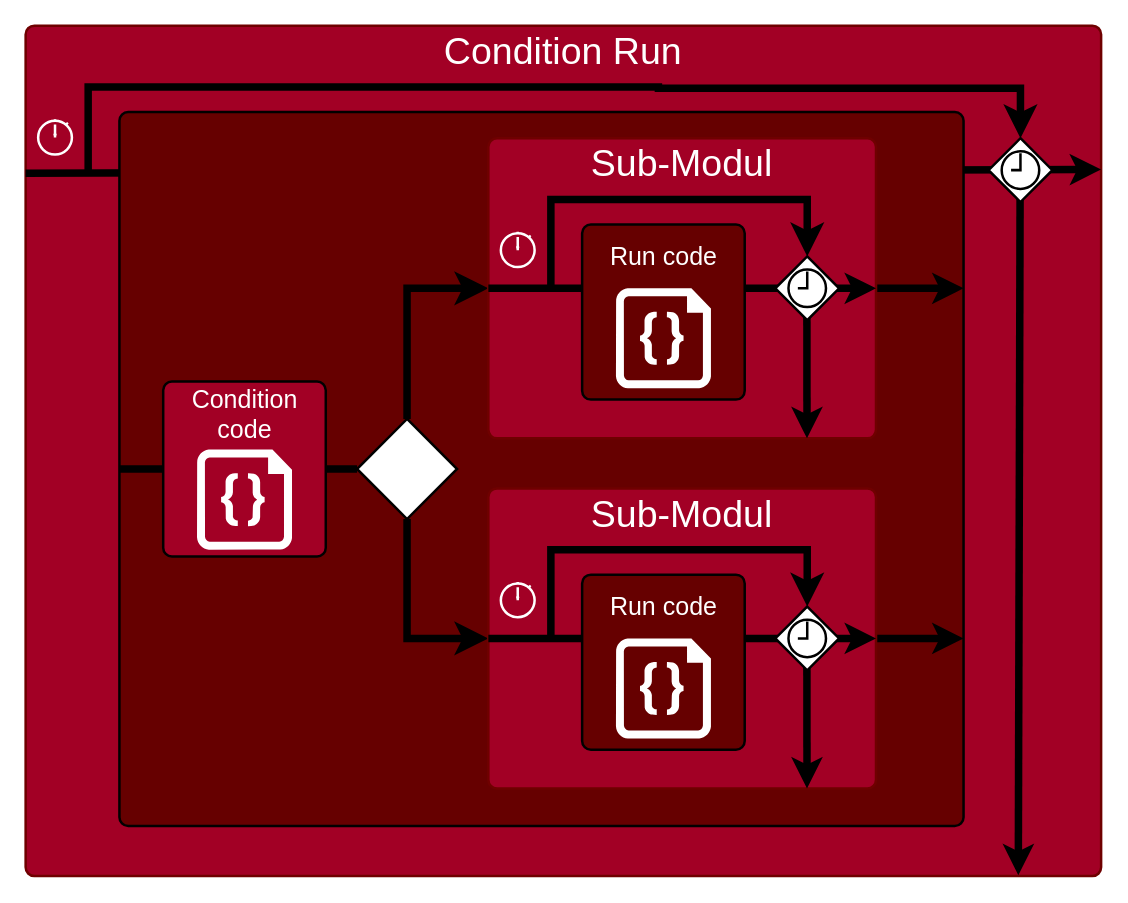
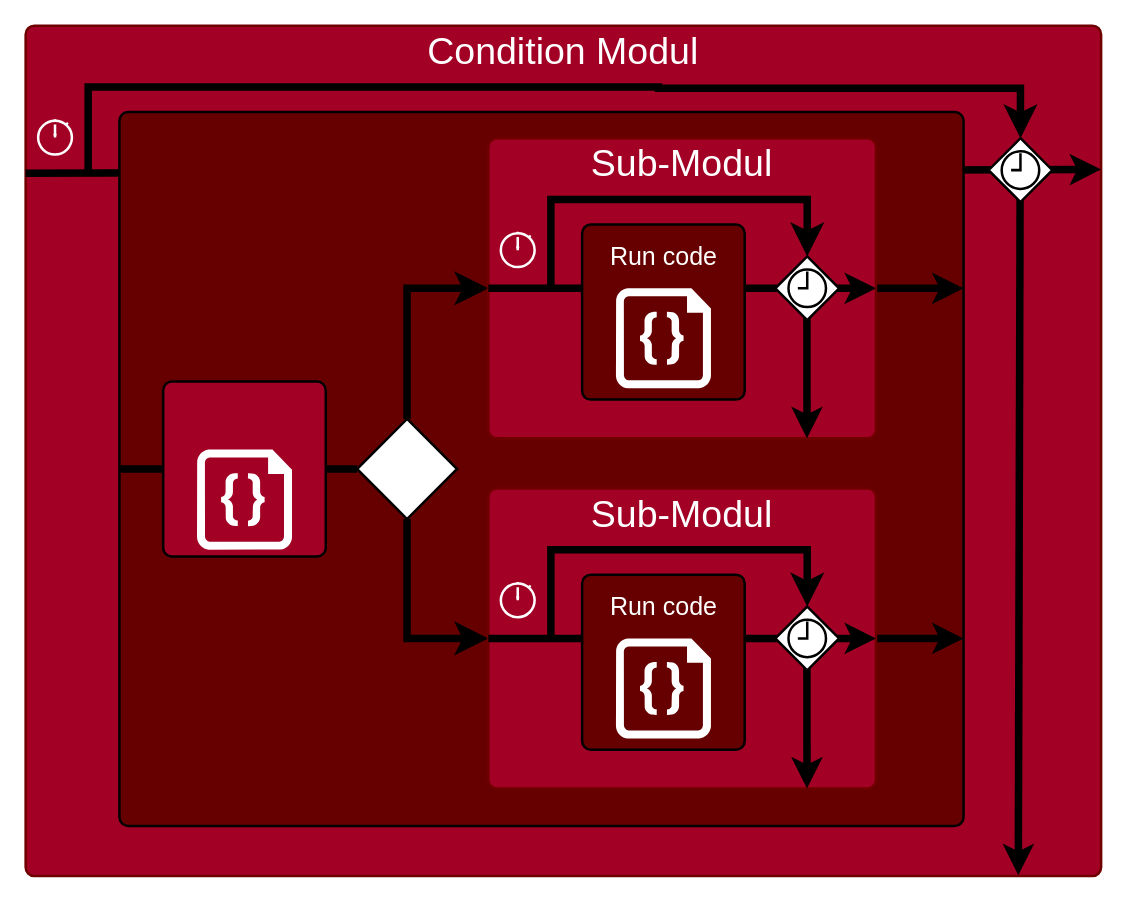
node "Condition Run": label "Condition Run" -> "Condition Modul"
node "Condition code": removed
